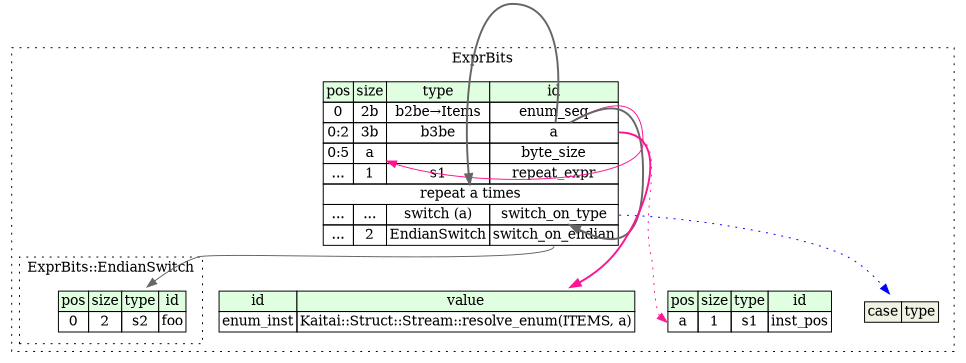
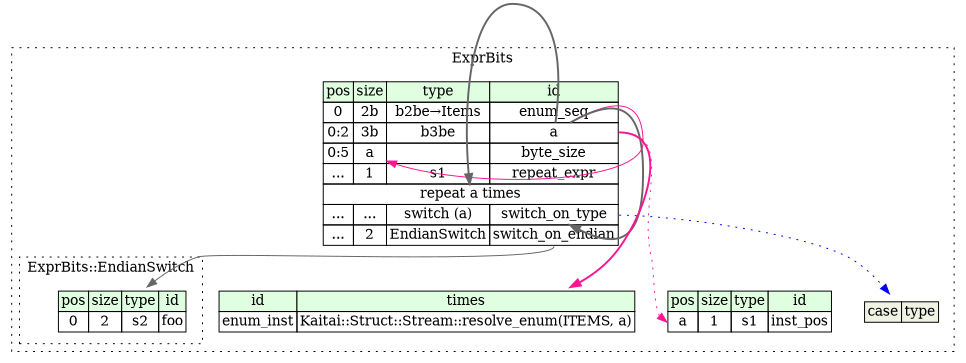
node "id": text "value" -> "times"
